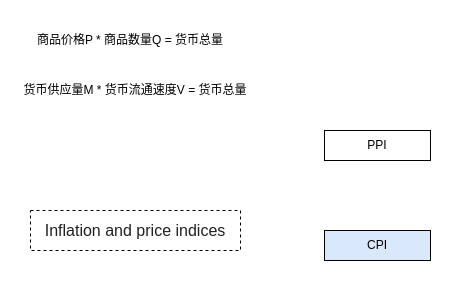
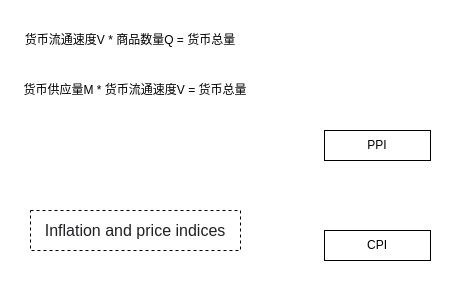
node "商品价格P * 商品数量Q = 货币总量": label "商品价格P * 商品数量Q = 货币总量" -> "货币流通速度V * 商品数量Q = 货币总量"
node "CPI": fillcolor #dae8fc -> #ffffff
